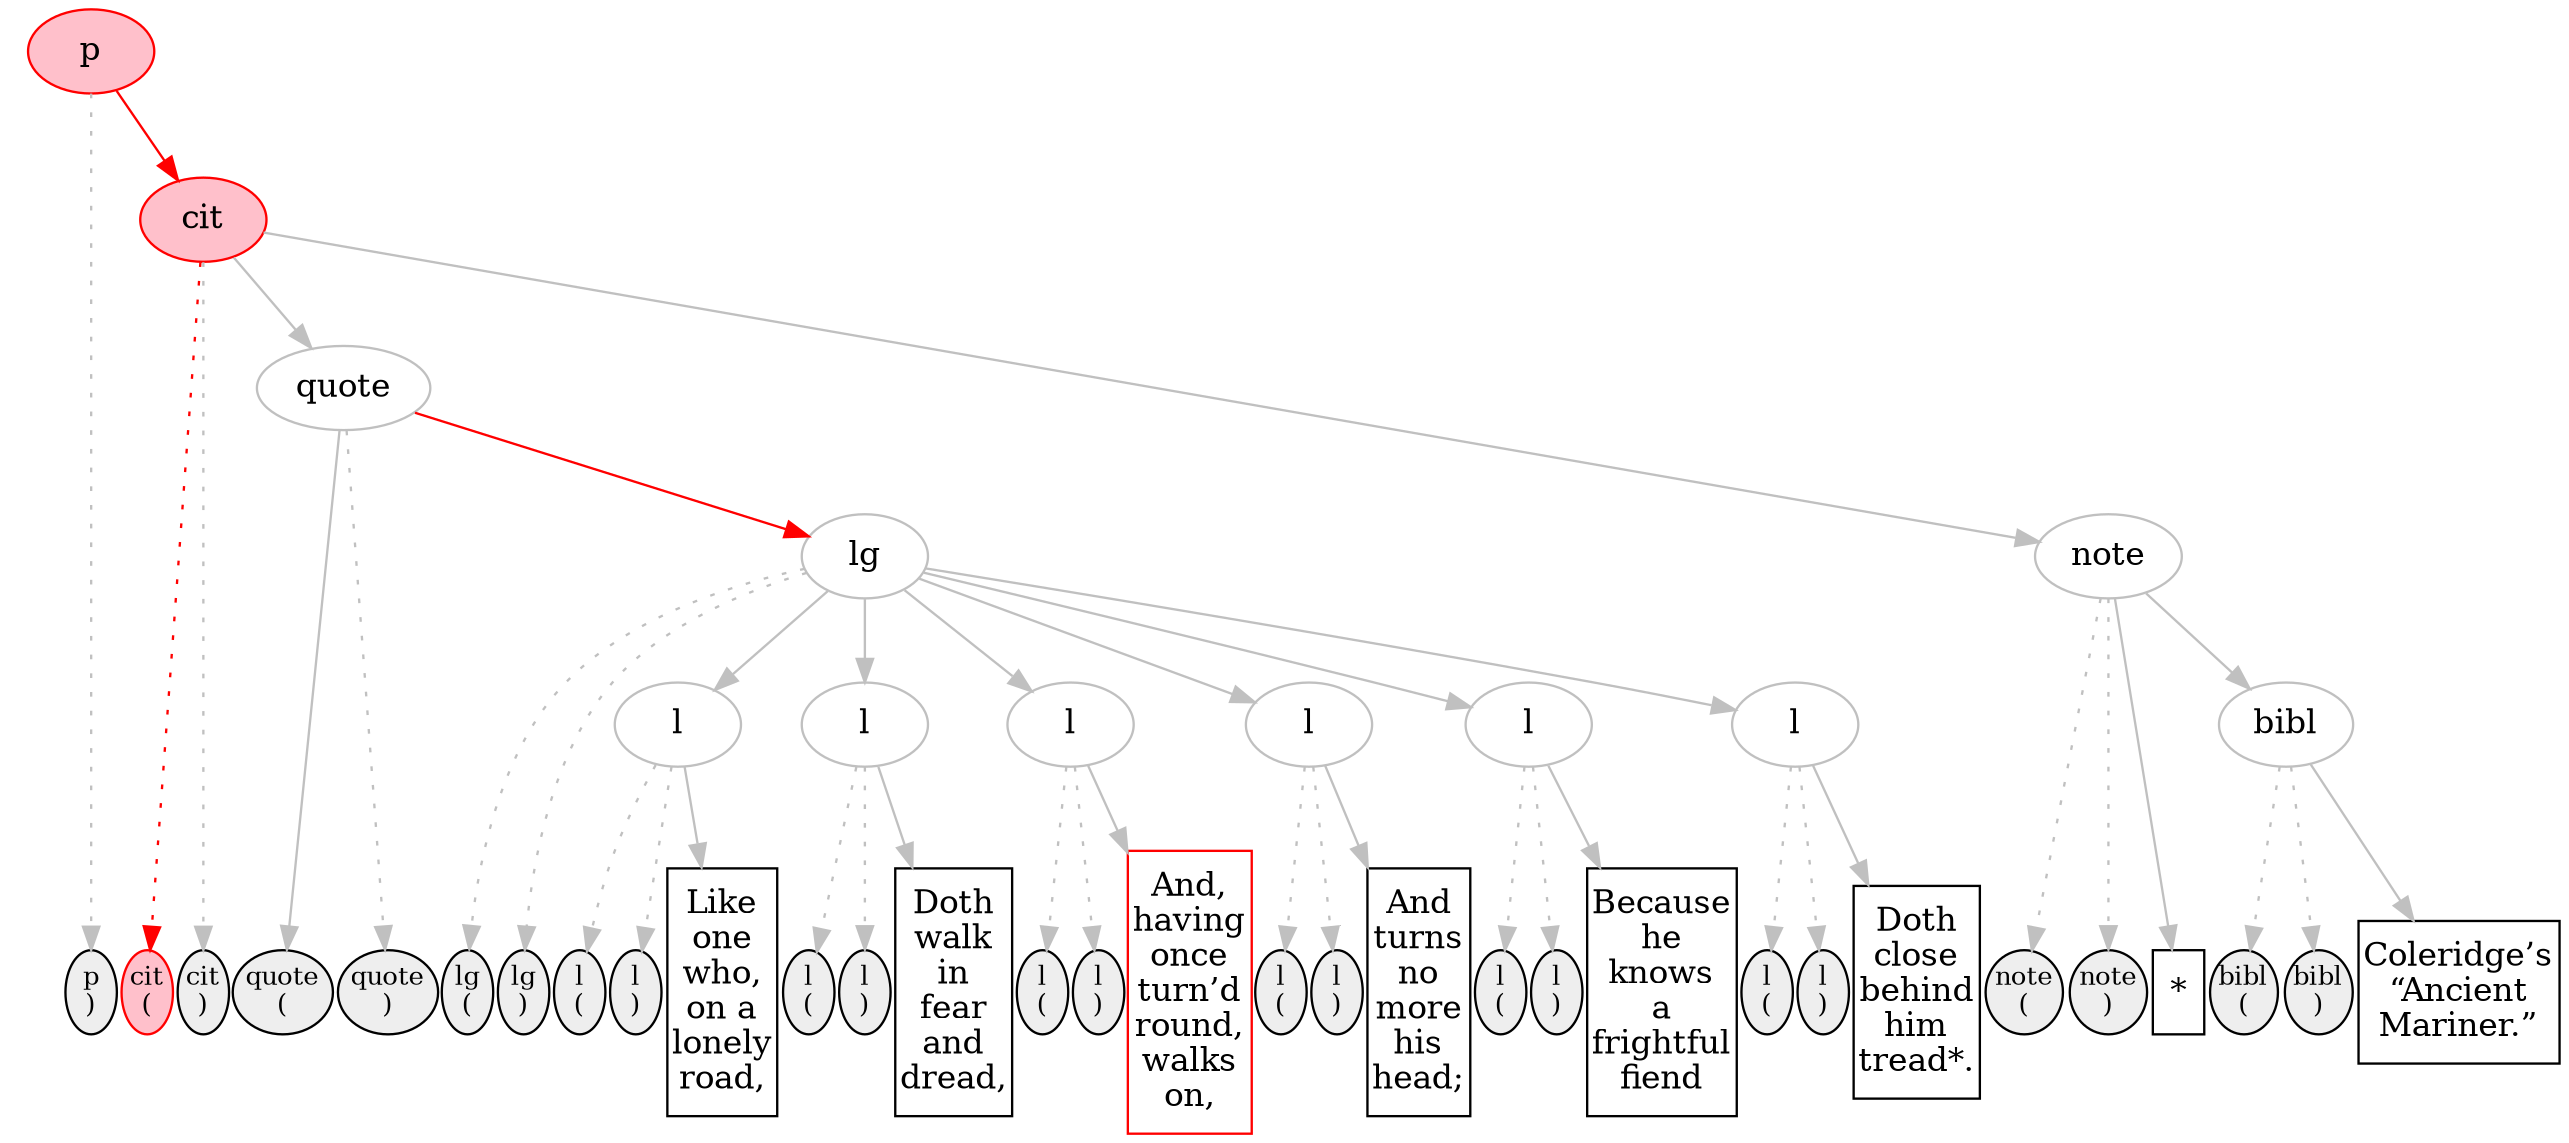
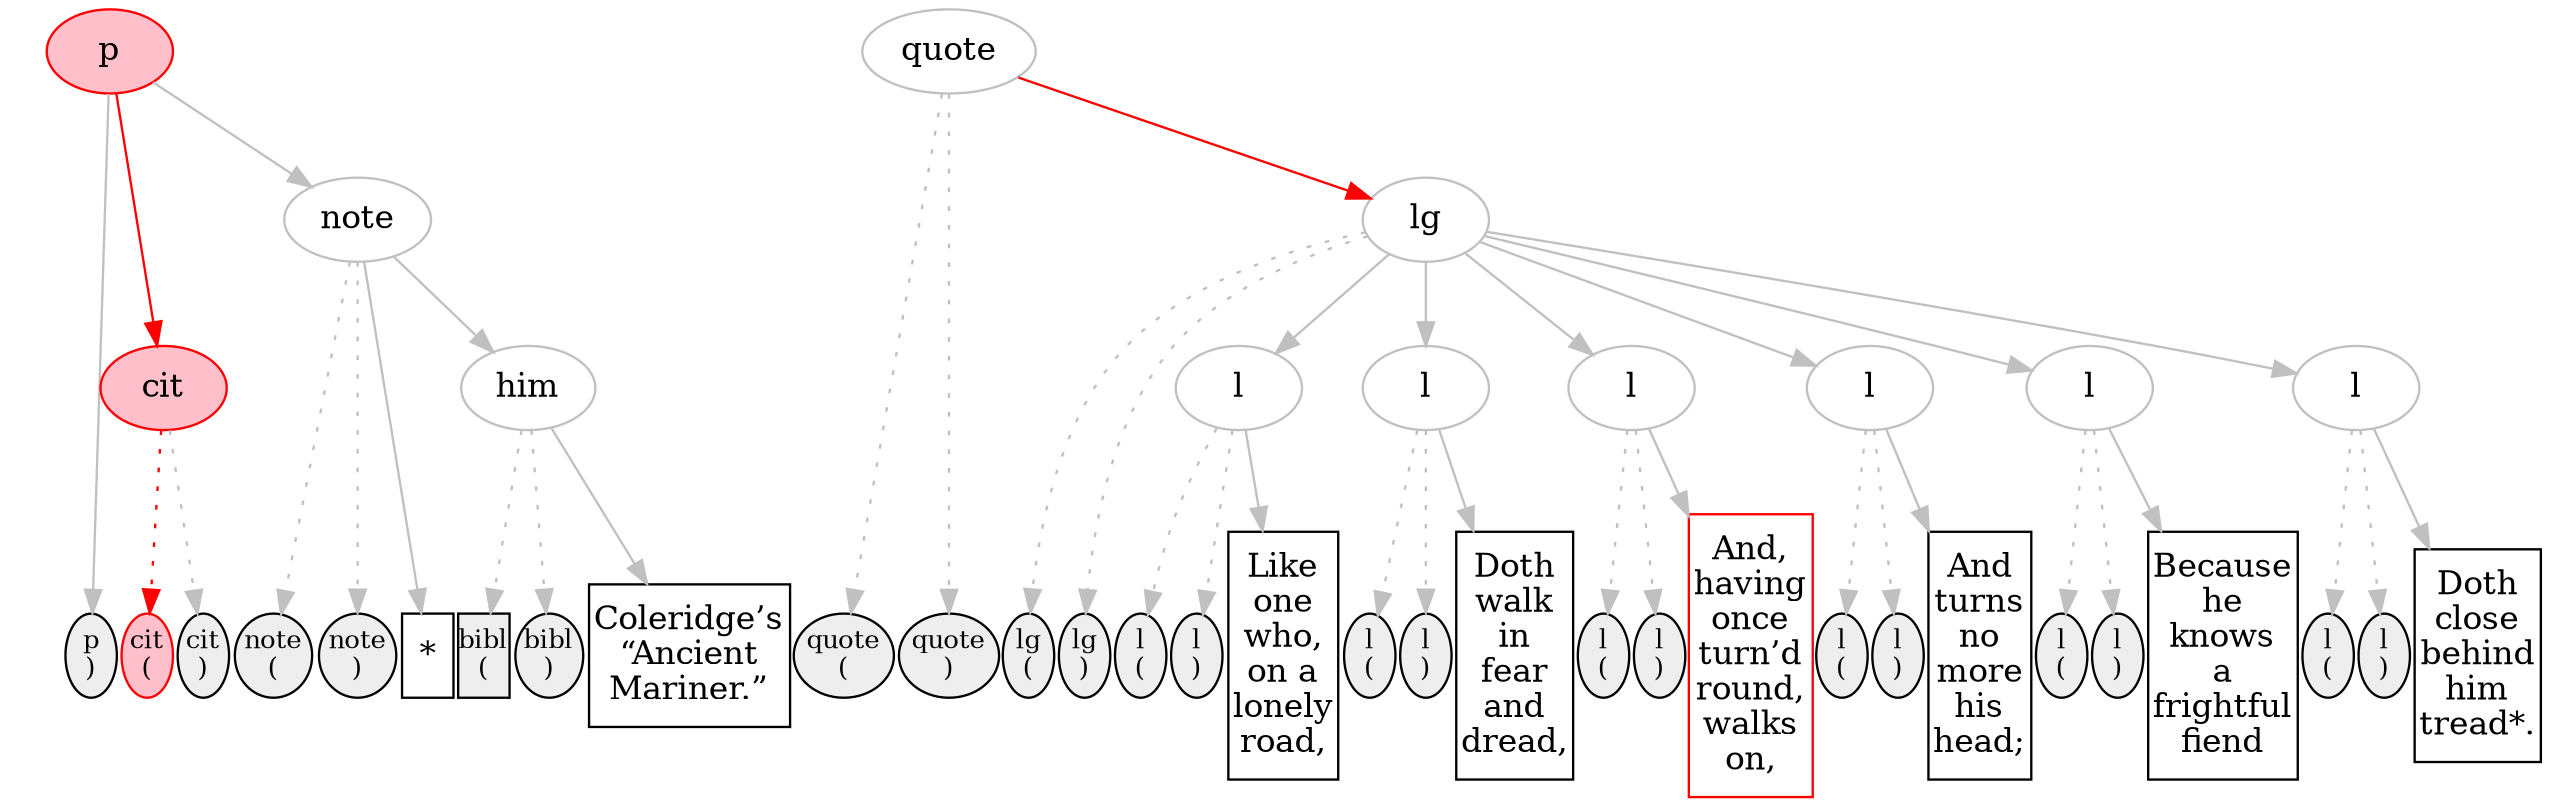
edge "cit" -> "quote": removed
edge "cit" -> "note": now "p" -> "note"
edge "p" -> "p )": style dotted -> solid
edge "quote" -> "quote (": style solid -> dotted
node "bibl": label "bibl" -> "him"
node "bibl (": shape ellipse -> box
